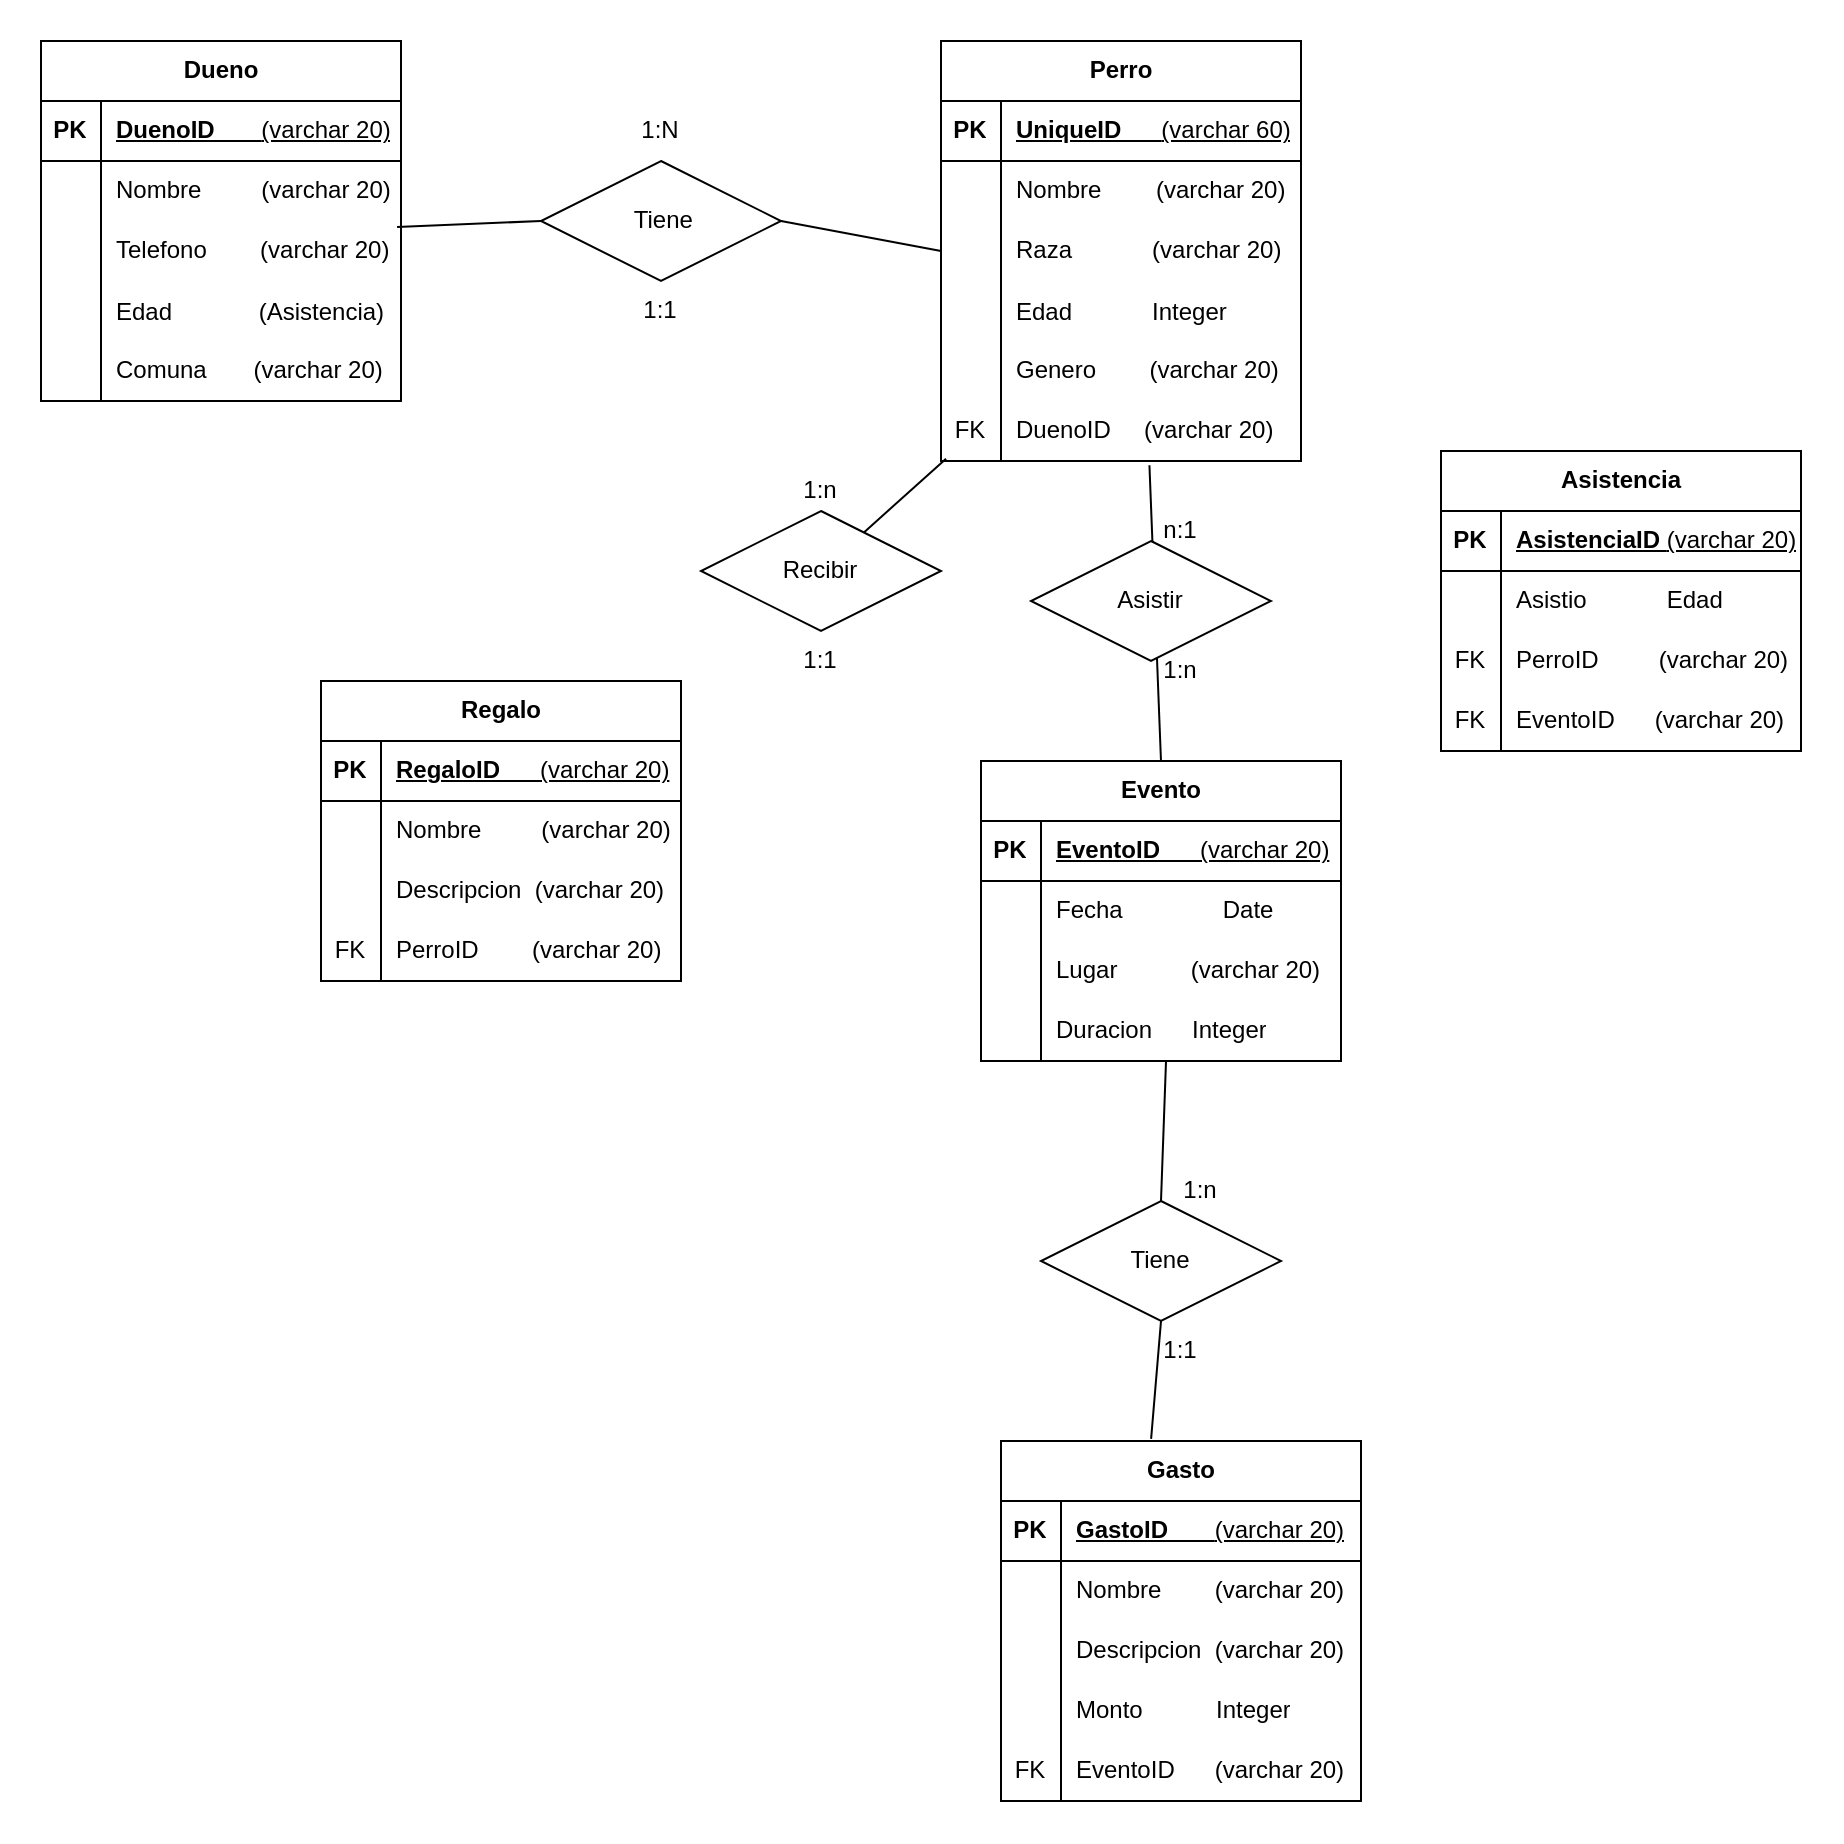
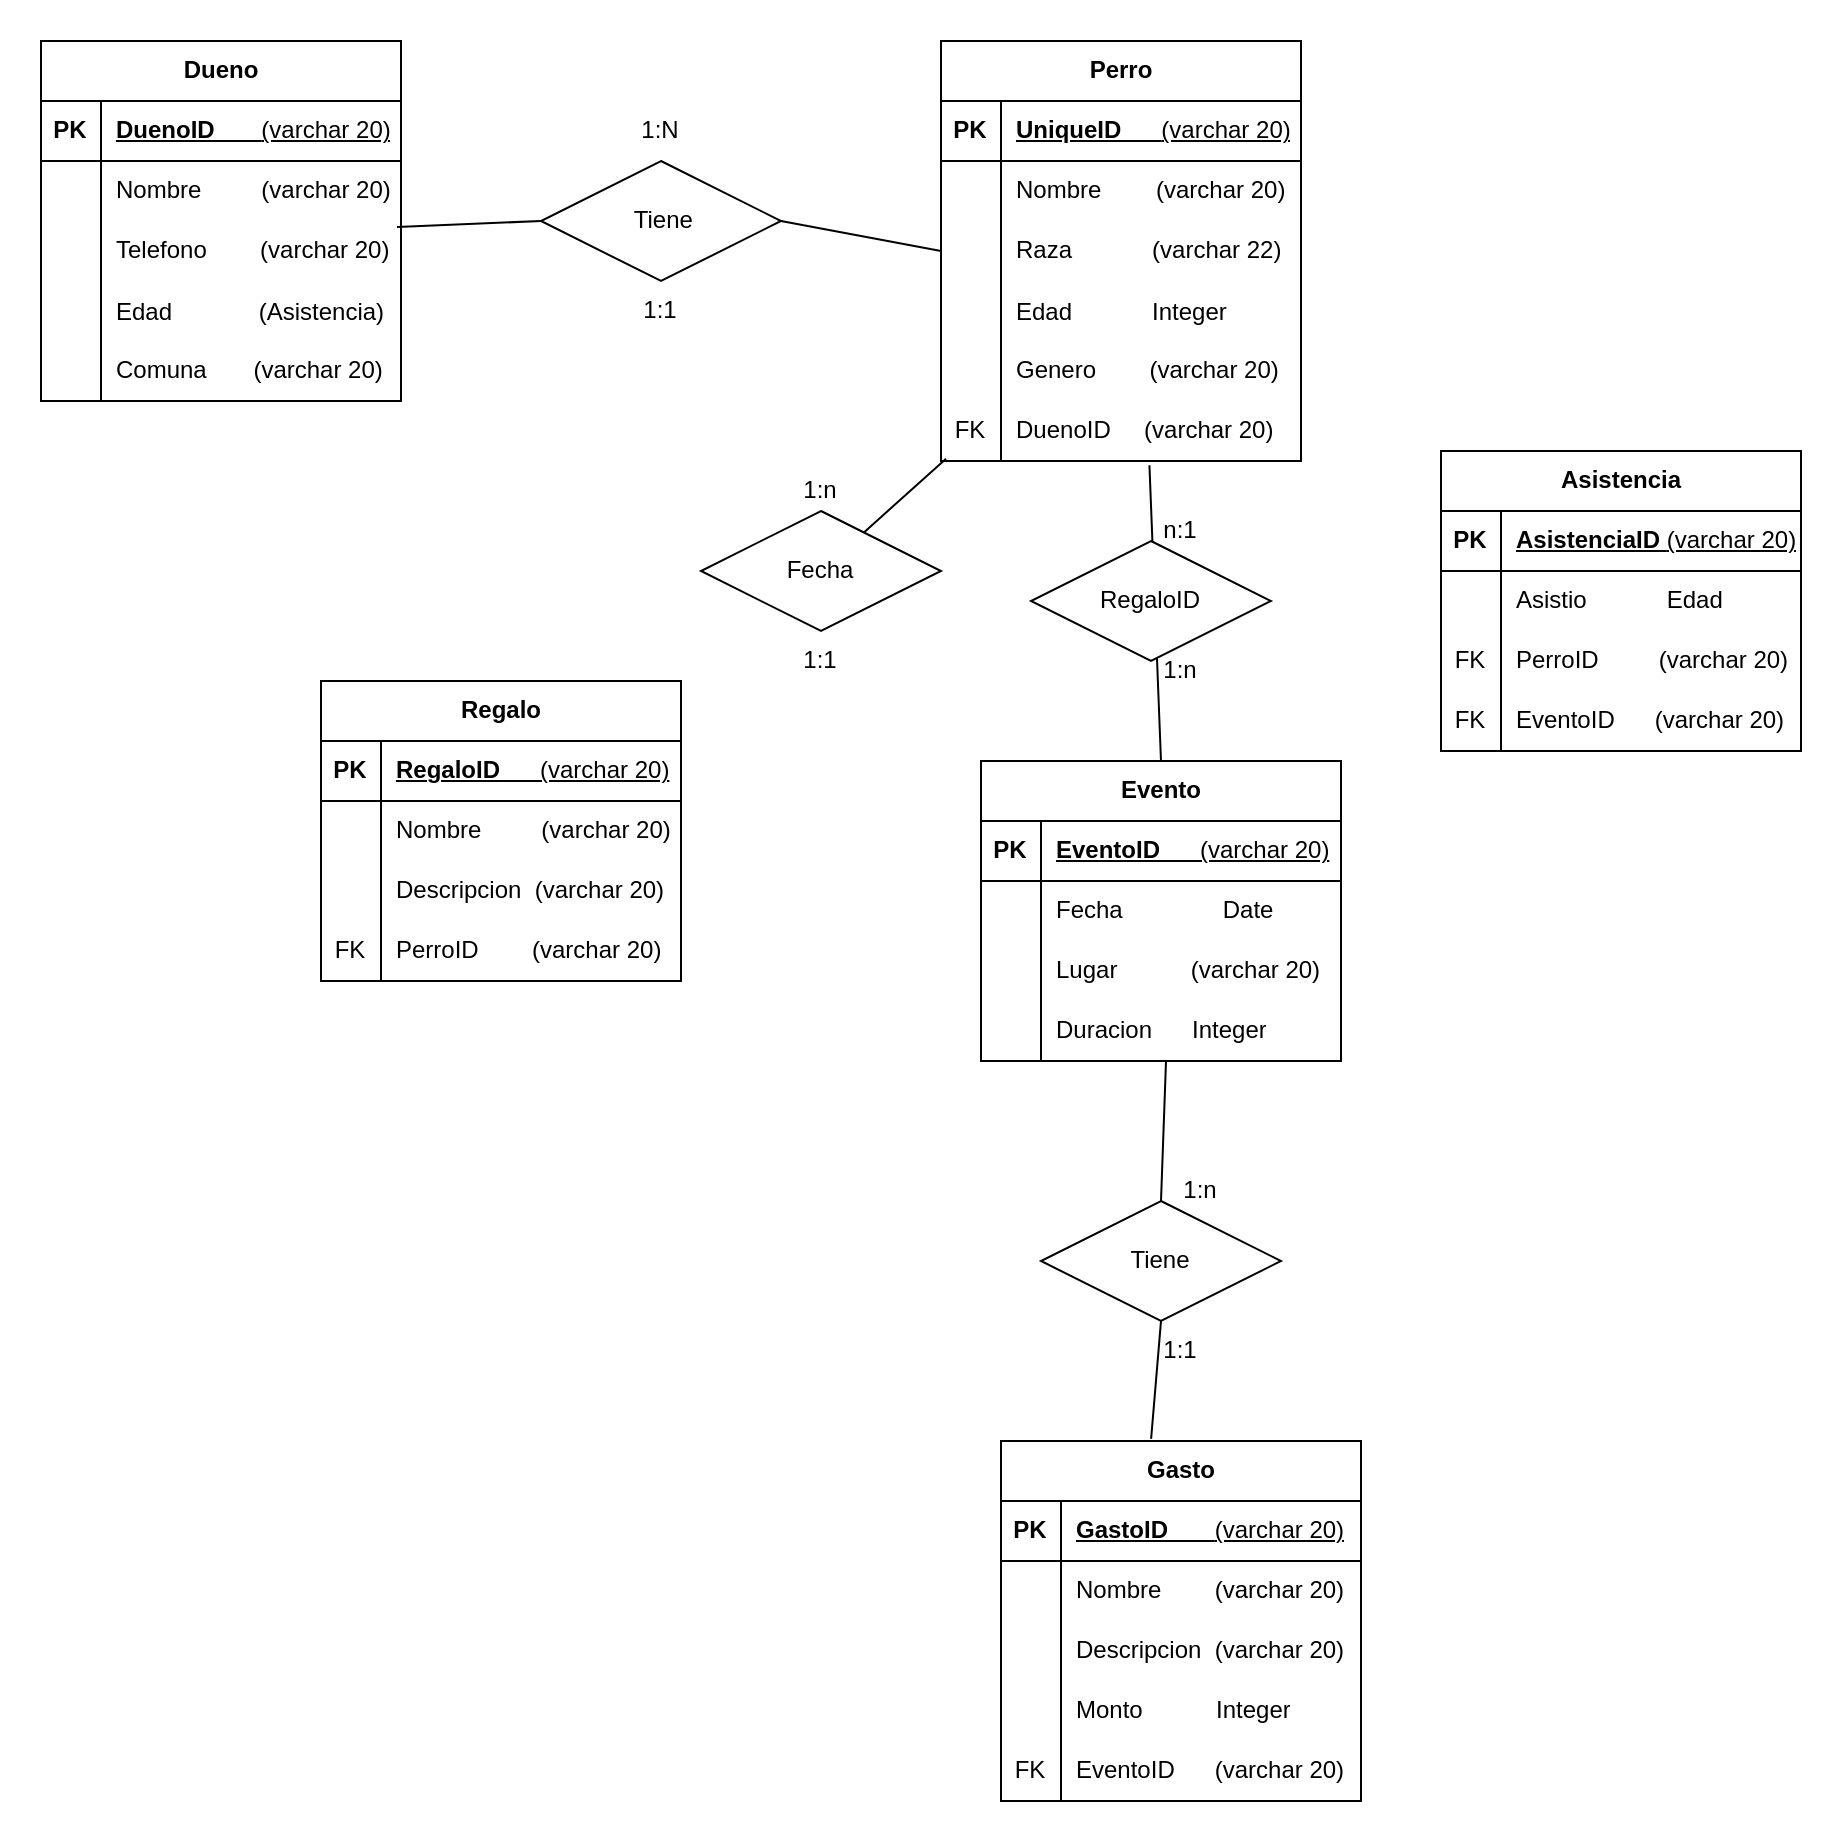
node "UniqueID (varchar 60)": label "UniqueID (varchar 60)" -> "UniqueID (varchar 20)"
node "Raza (varchar 20)": label "Raza (varchar 20)" -> "Raza (varchar 22)"
node "Recibir": label "Recibir" -> "Fecha"
node "Asistir": label "Asistir" -> "RegaloID"
